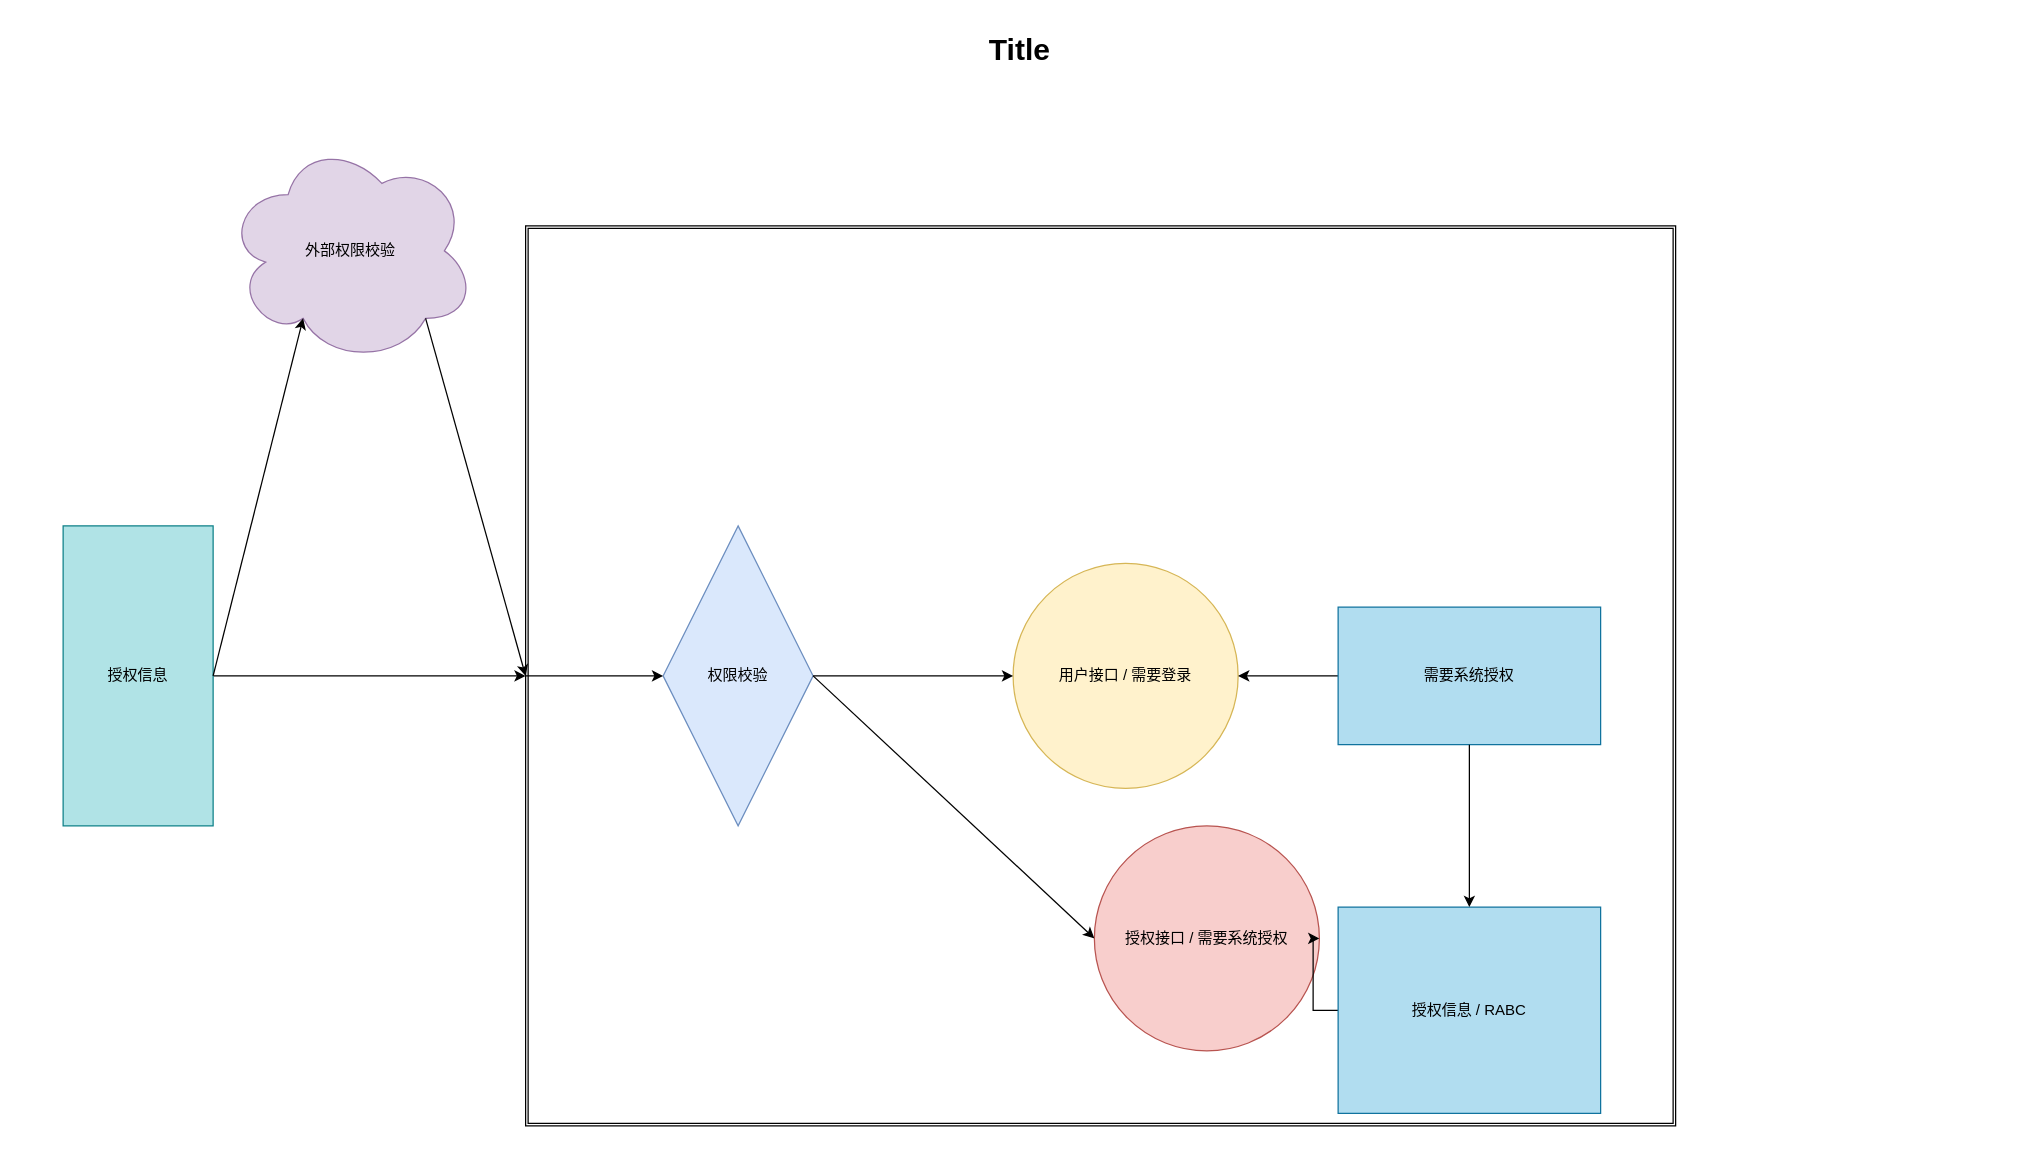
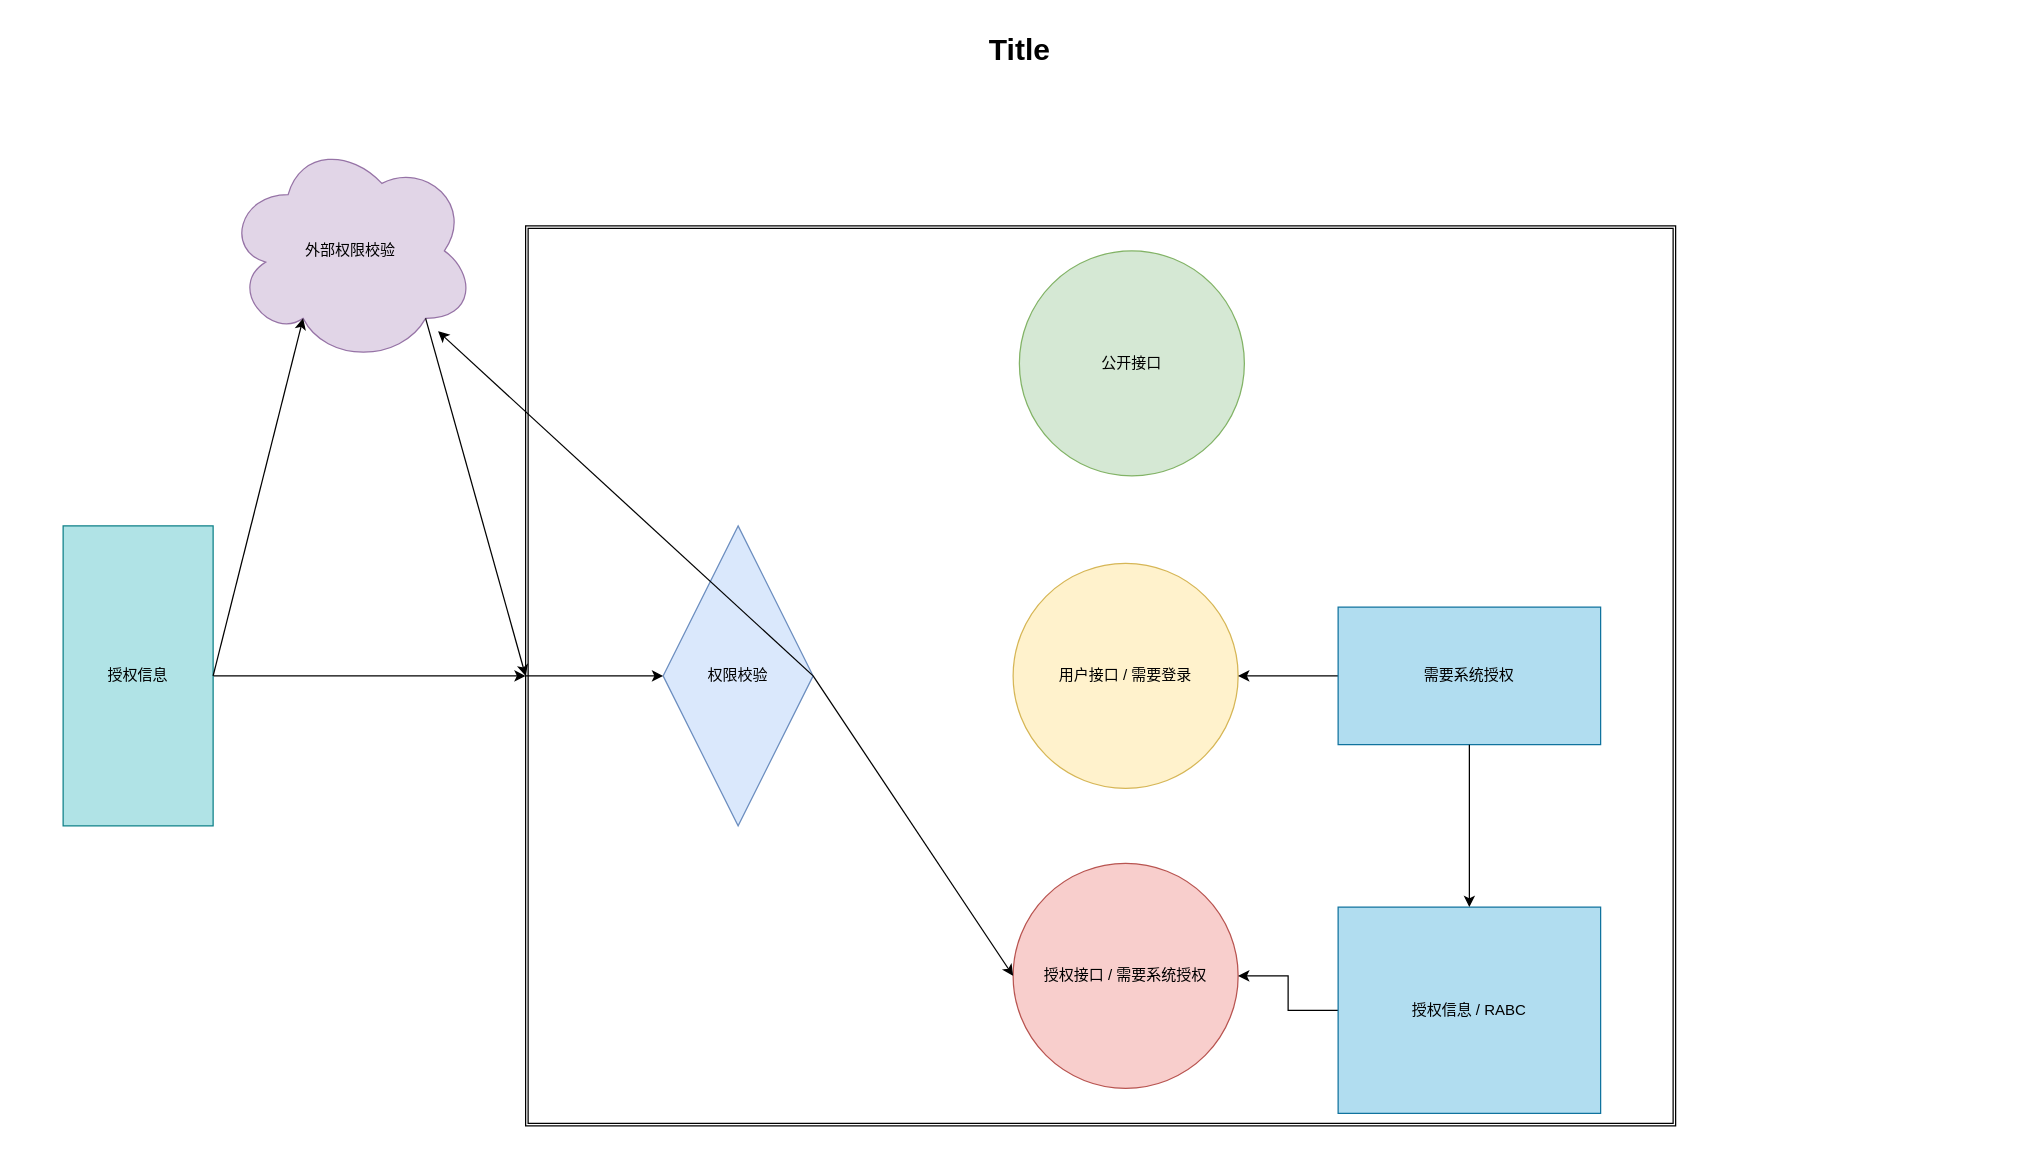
node "公开接口": added
edge "权限校验" -> "用户接口 / 需要登录": now "权限校验" -> "外部权限校验"
node "授权接口 / 需要系统授权": moved (1207, 938) -> (1126, 976)
